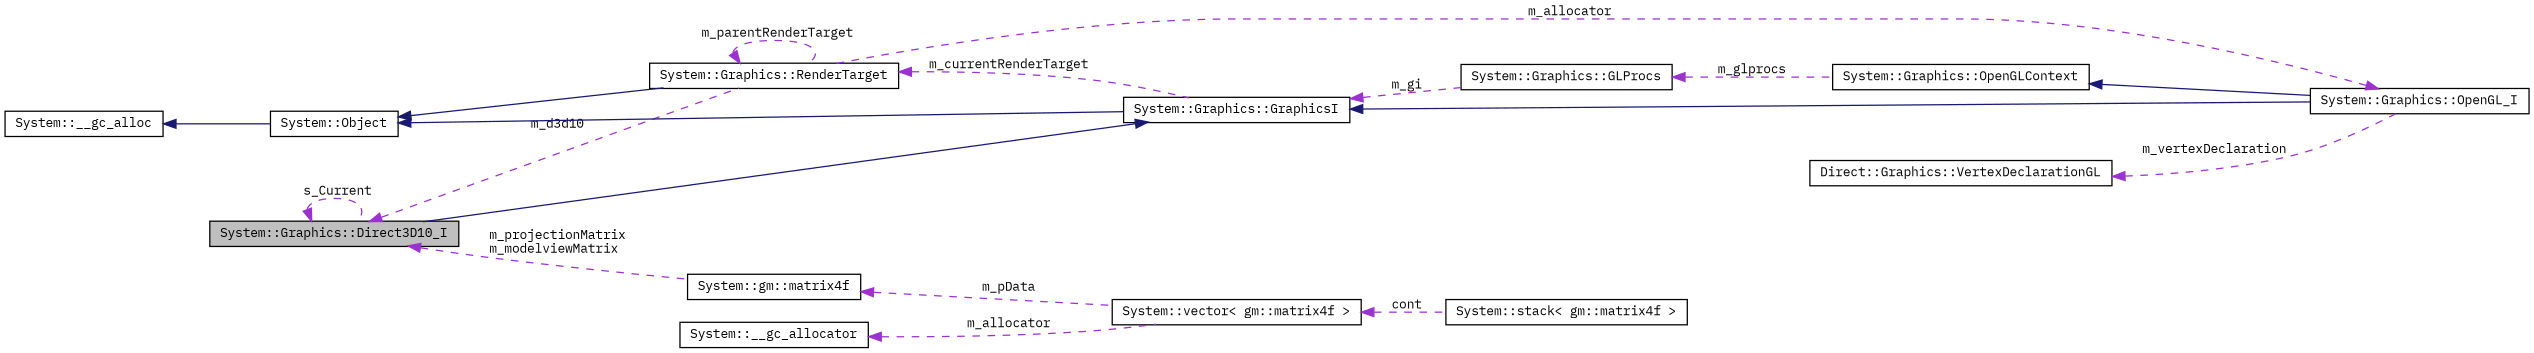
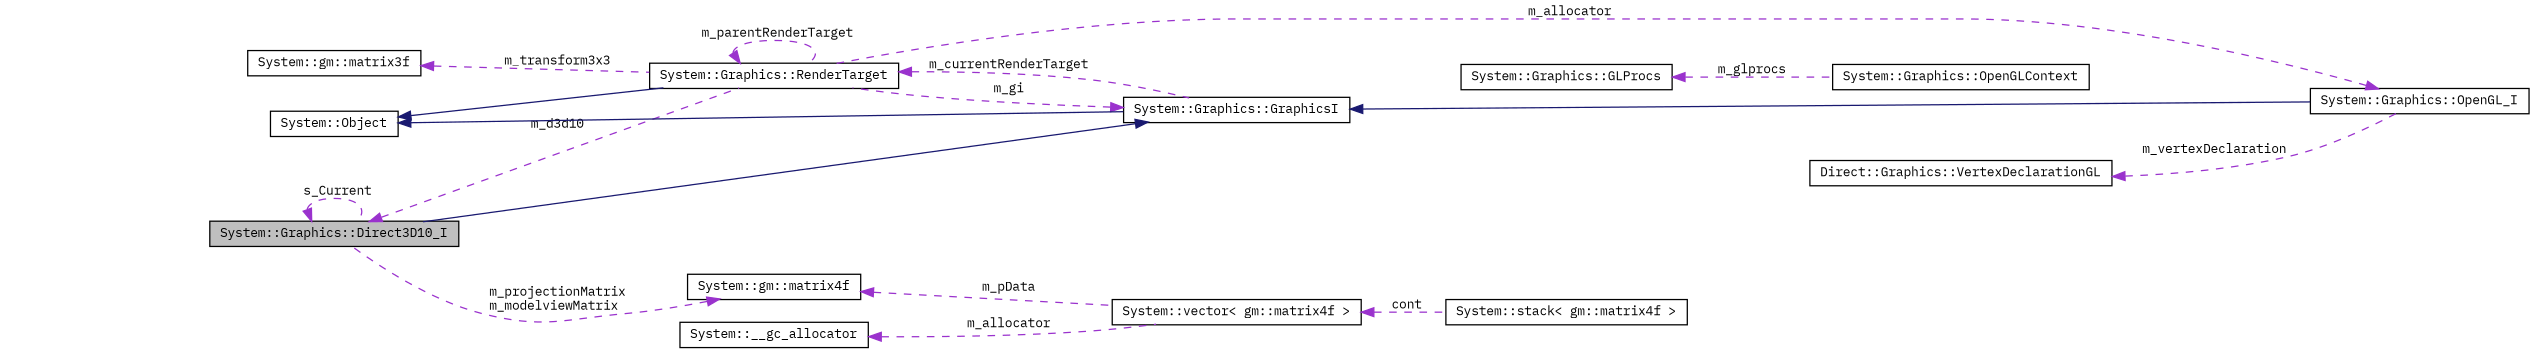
node "System::gm::matrix3f": added
edge "System::Graphics::OpenGL_I" -> "System::Graphics::OpenGLContext": removed
edge "System::Graphics::GLProcs" -> "System::Graphics::GraphicsI": now "System::Graphics::RenderTarget" -> "System::Graphics::GraphicsI"
node "System::__gc_alloc": removed
edge "System::gm::matrix4f" -> "System::Graphics::Direct3D10_I": reversed
